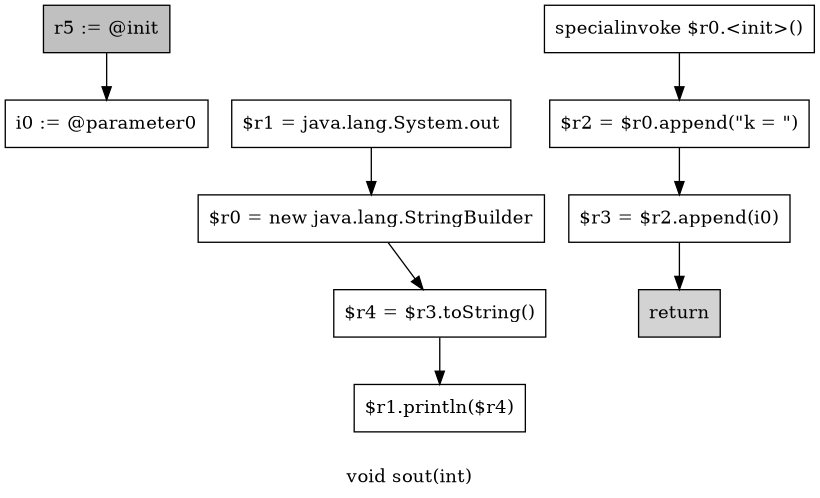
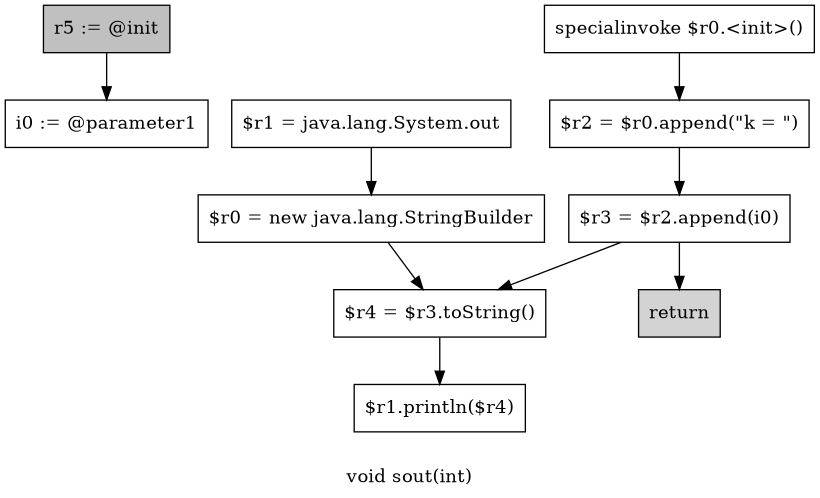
node "i0 := @parameter0": label "i0 := @parameter0" -> "i0 := @parameter1"
edge "$r3 = $r2.append(i0)" -> "$r4 = $r3.toString()": added
